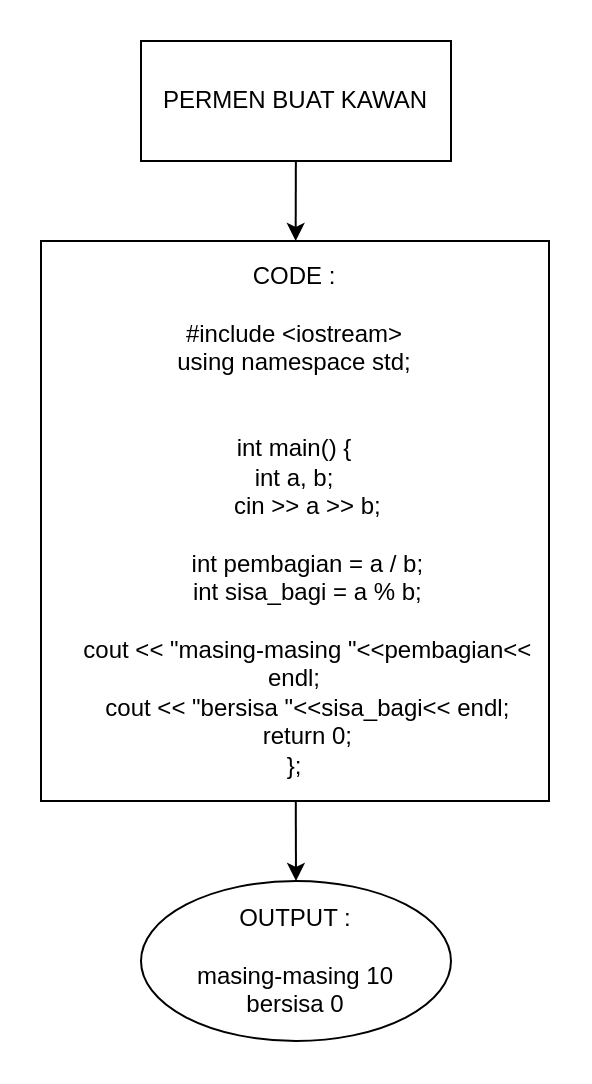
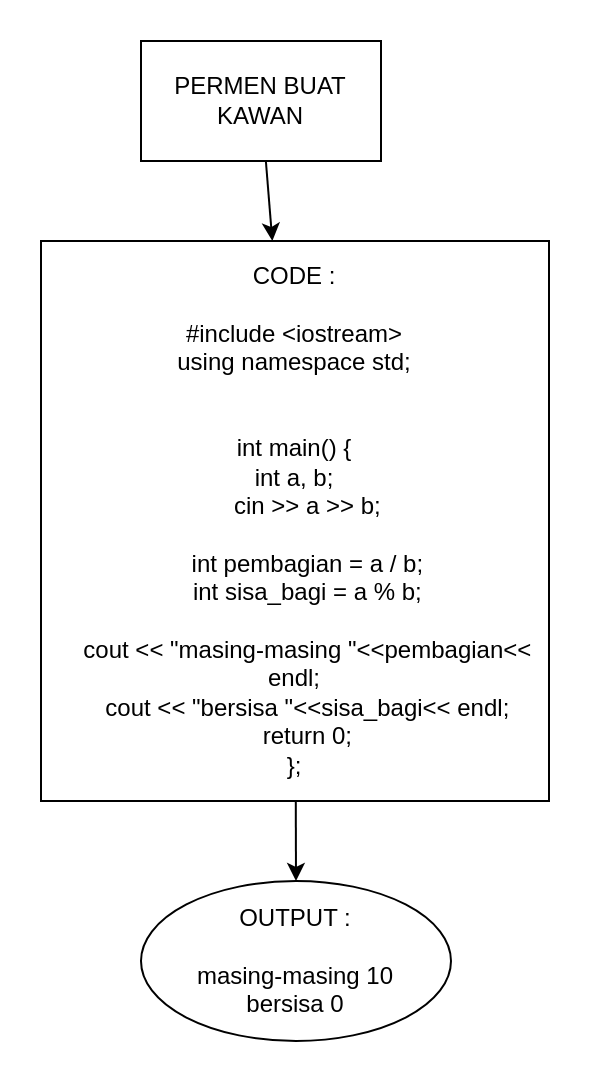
node "PERMEN BUAT KAWAN": size 310x120 -> 240x120
